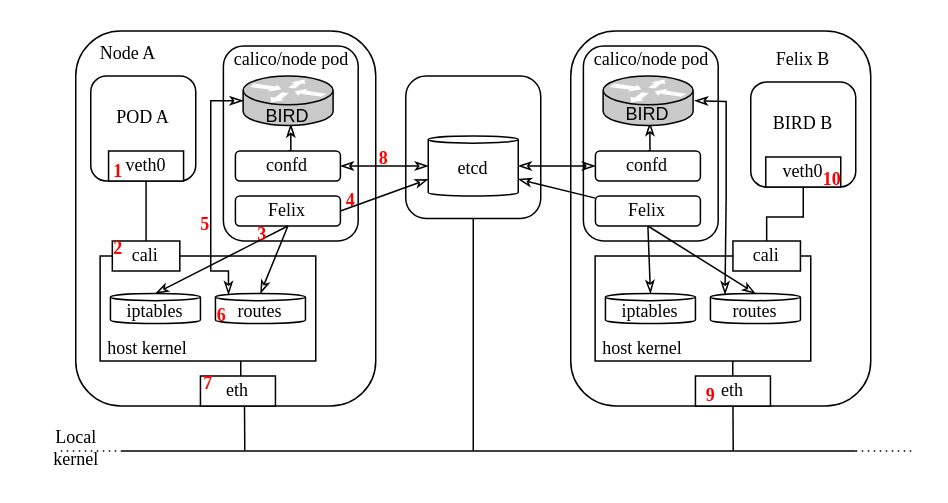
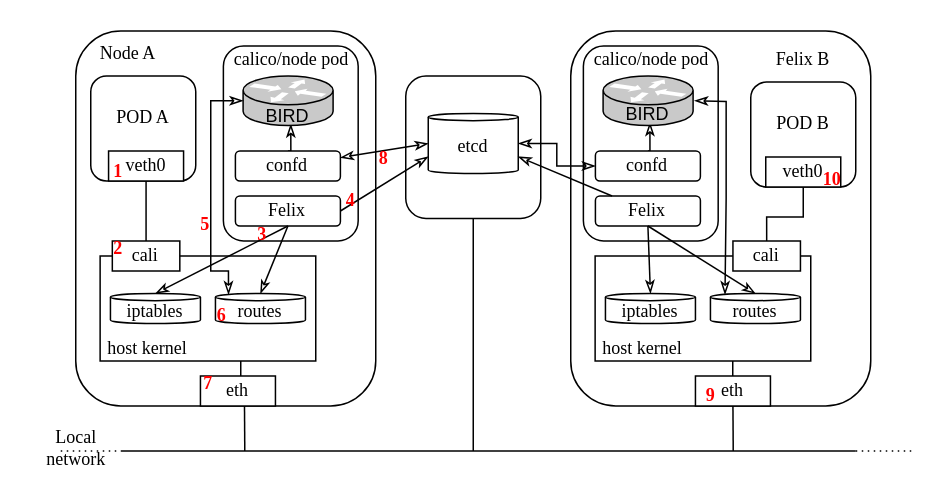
node "BIRD B": label "BIRD B" -> "POD B"
node "etcd": moved (473, 166) -> (473, 143)
node "Local kernel": label "Local kernel" -> "Local network"
